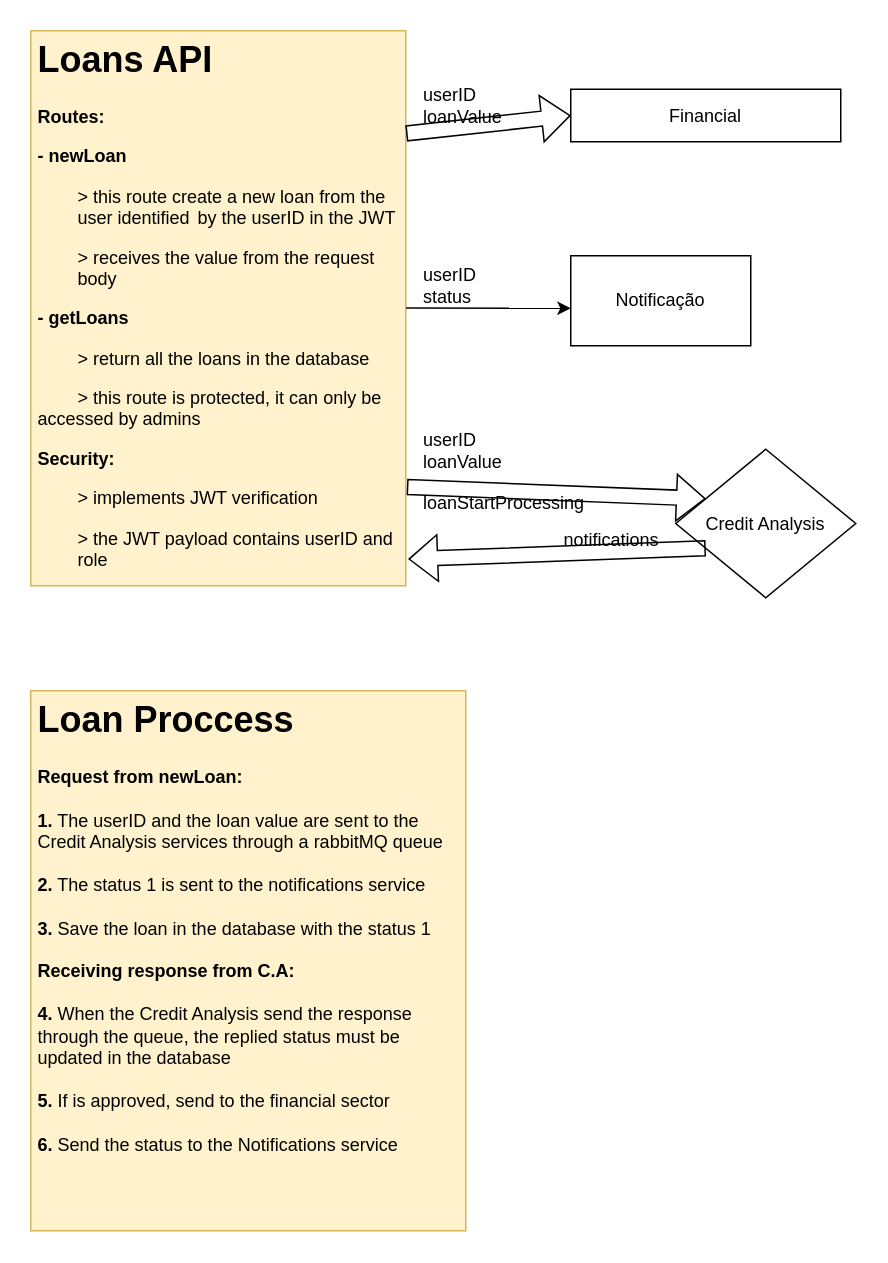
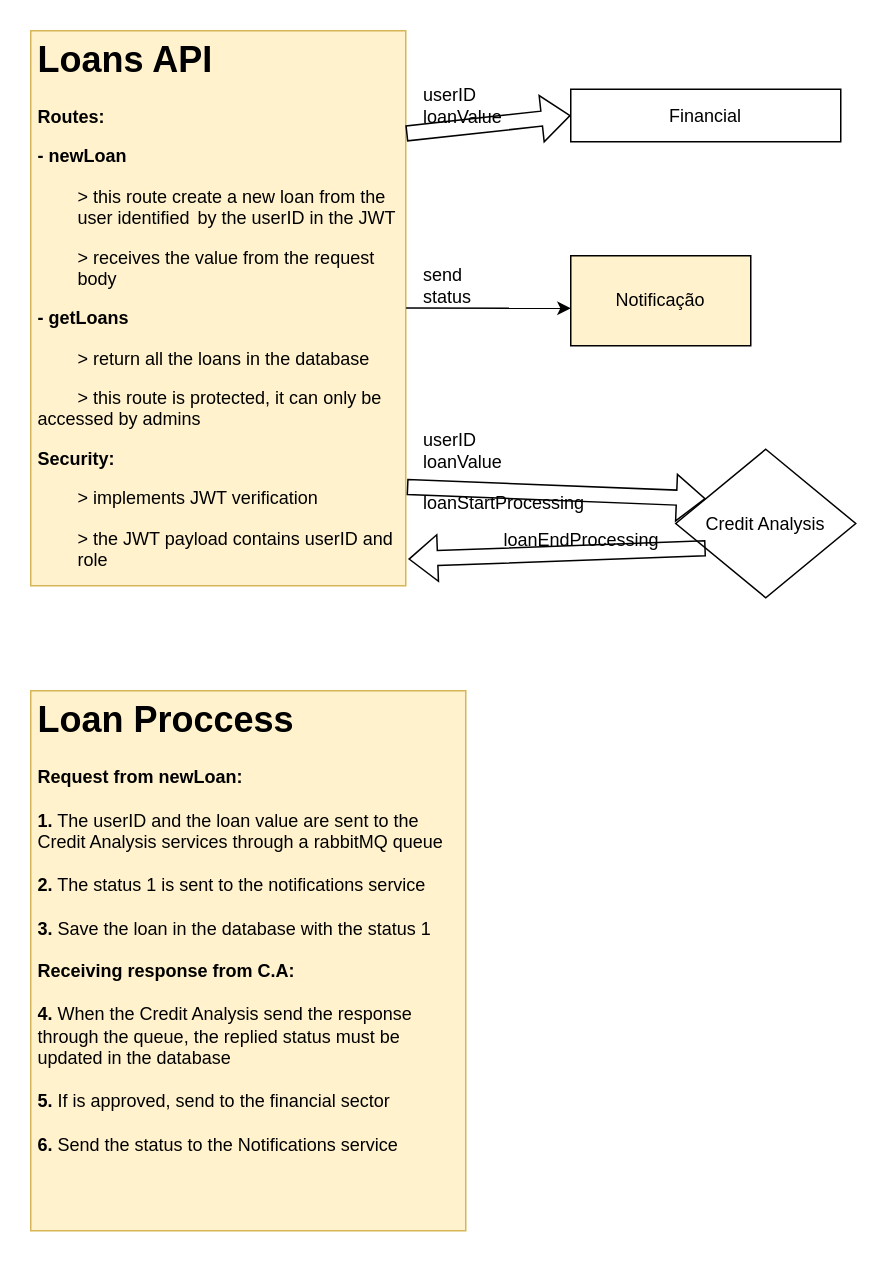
node "userID status": label "userID status" -> "send status"
node "Notificação": fillcolor #ffffff -> #fff2cc
node "notifications": label "notifications" -> "loanEndProcessing"
